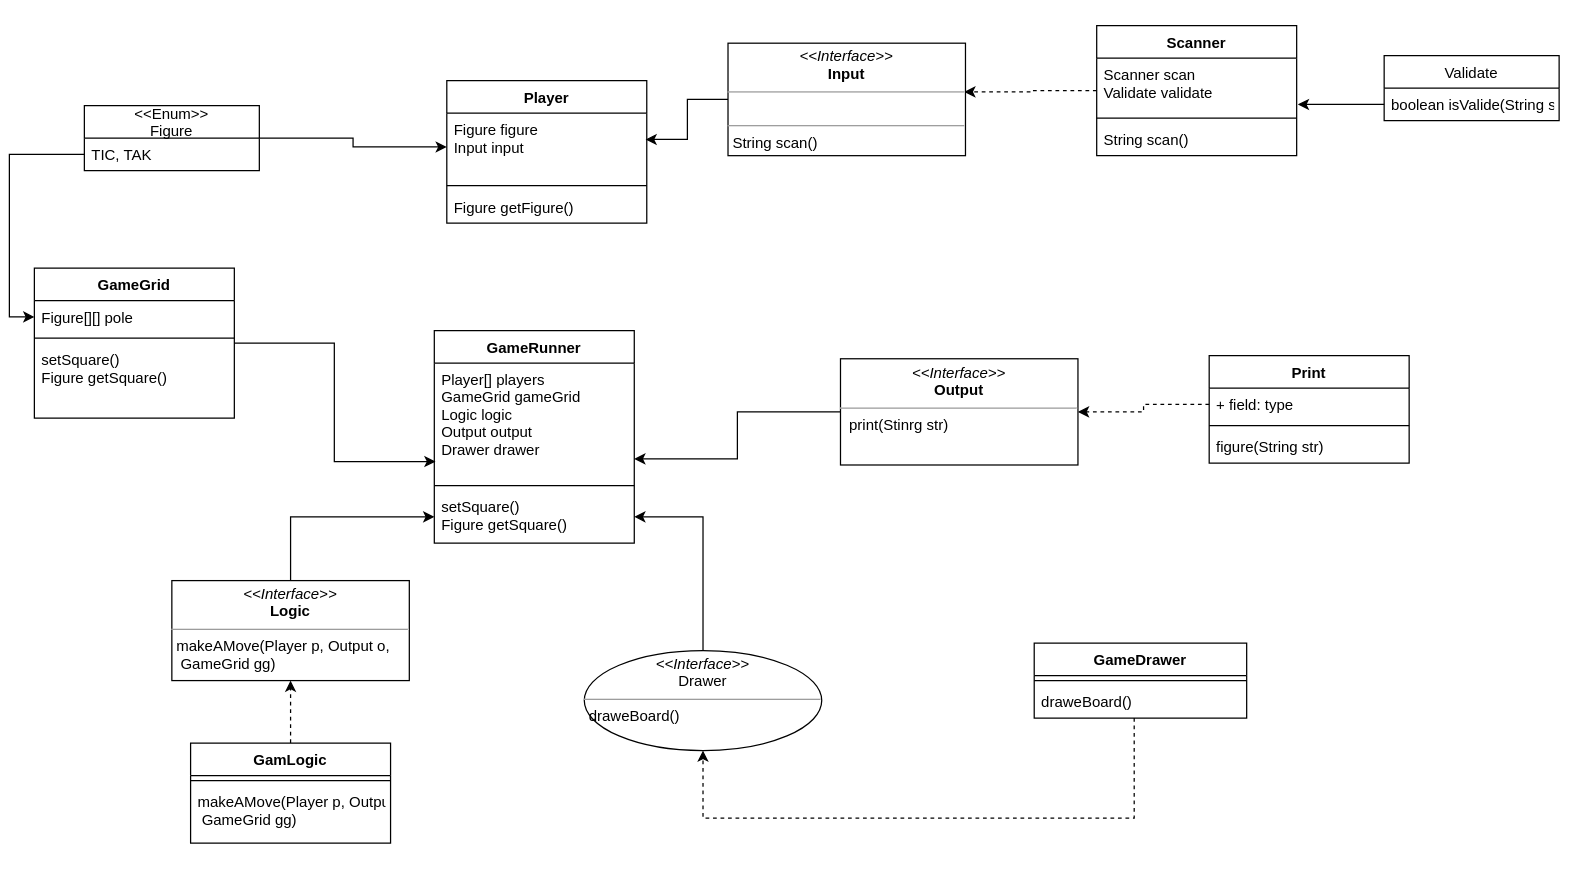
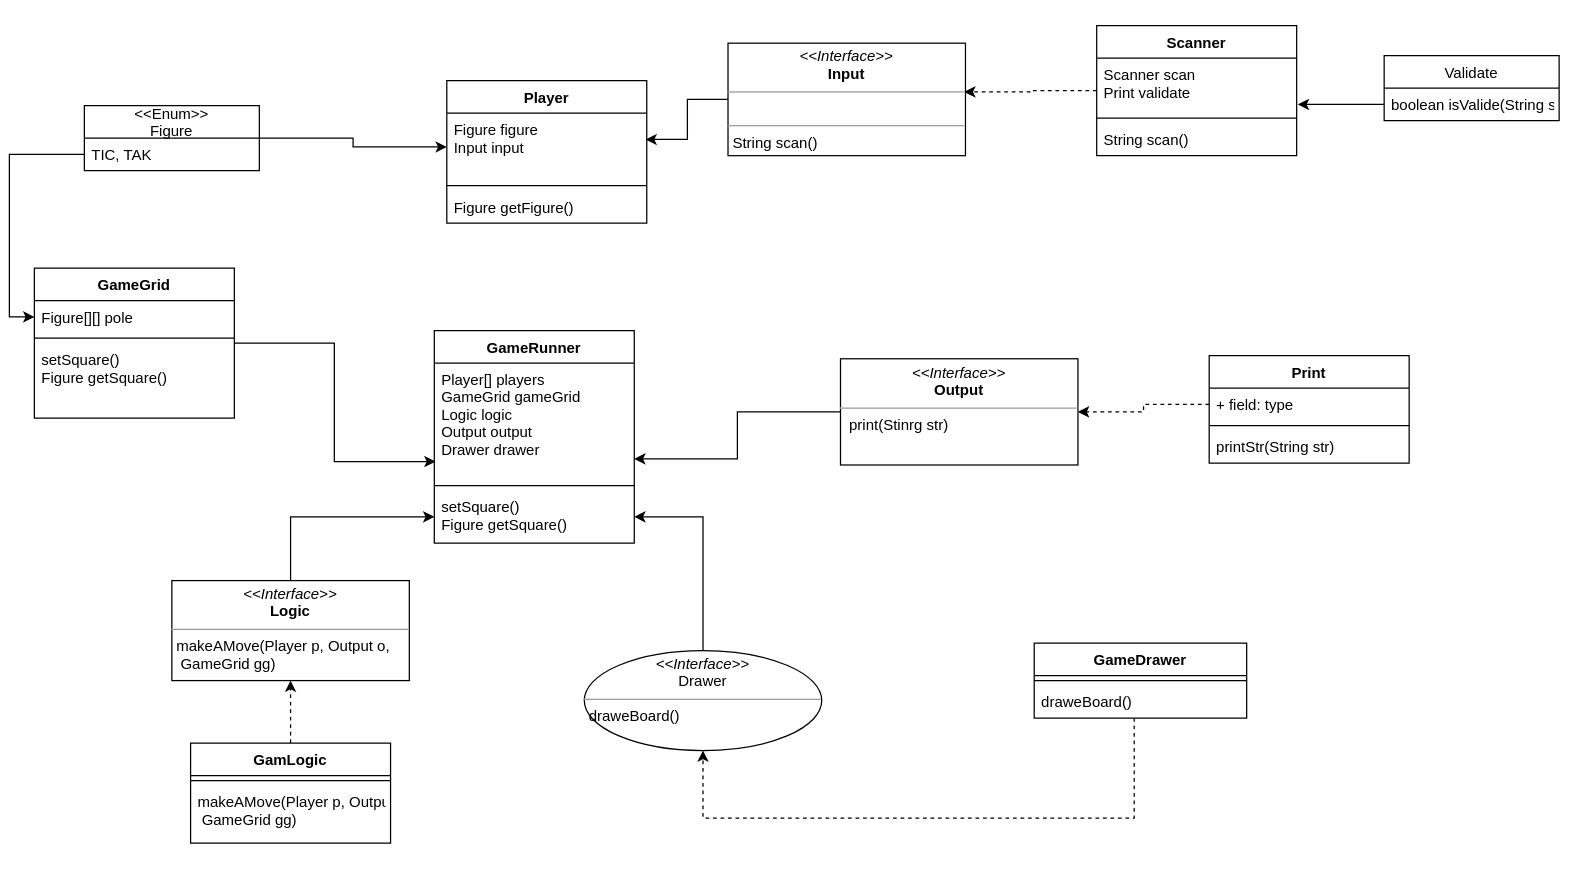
node "Scanner scan Validate validate": label "Scanner scan Validate validate" -> "Scanner scan Print validate"
node "figure(String str)": label "figure(String str)" -> "printStr(String str)"
